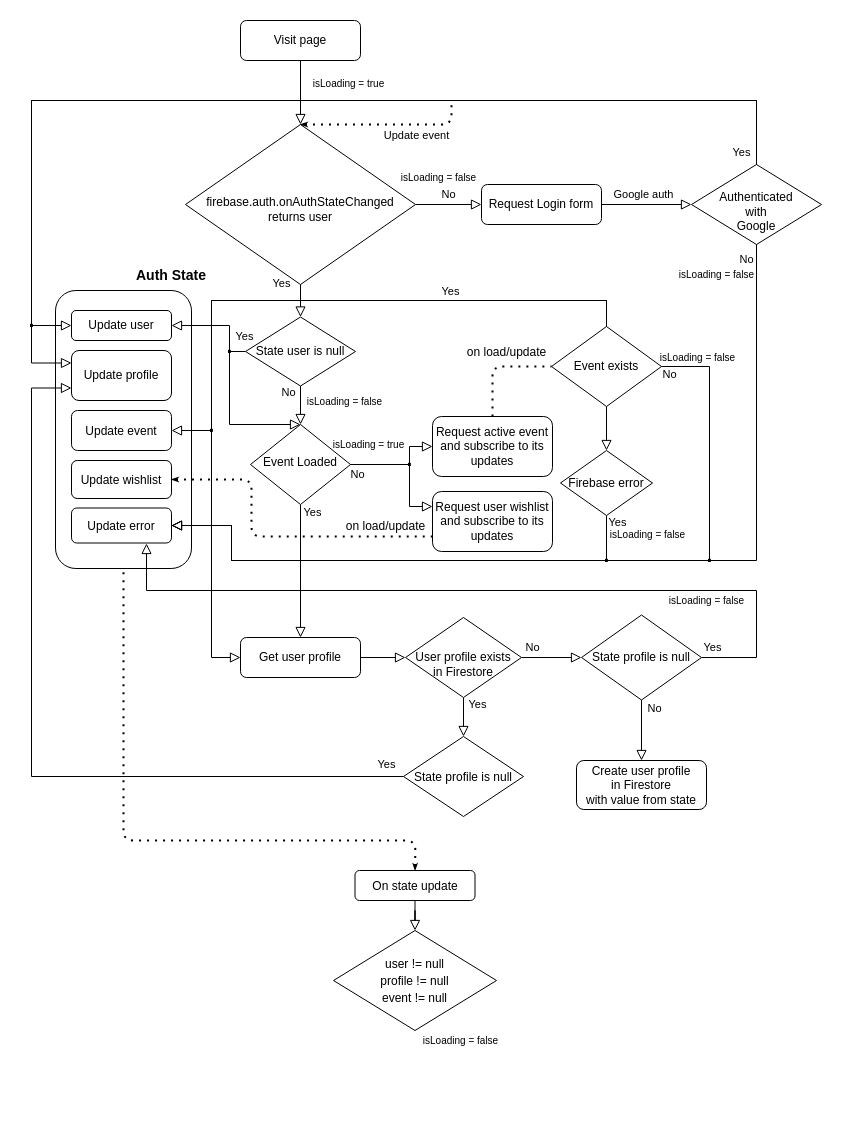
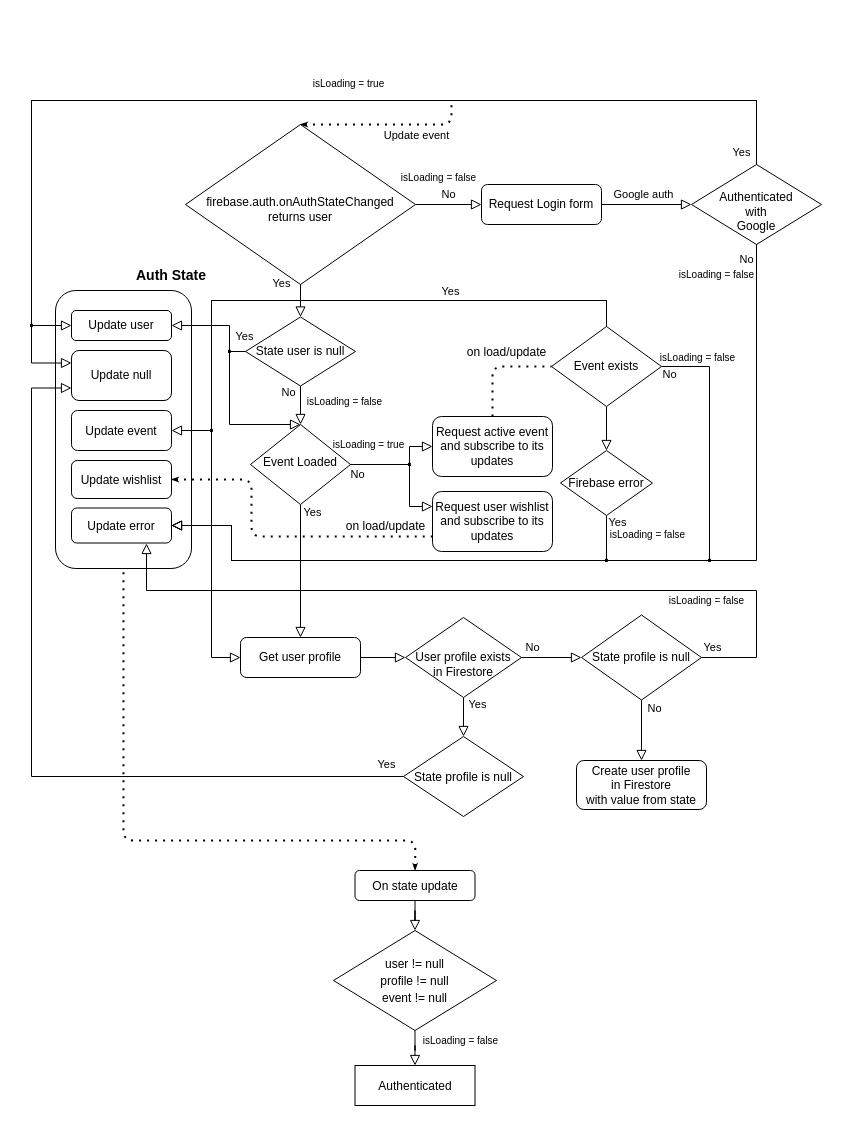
node "Visit page": removed
edge "Visit page" -> "firebase.auth.onAuthStateChanged returns user": removed
node "Update profile": label "Update profile" -> "Update null"
edge "user != null profile != null event != null" -> "Authenticated": added
node "Authenticated": added
